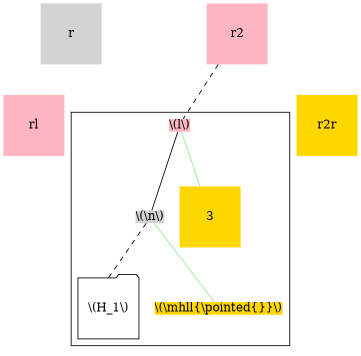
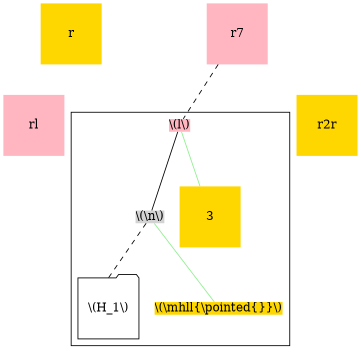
node "r": fillcolor lightgrey -> gold
node "r2": label "r2" -> "r7"
